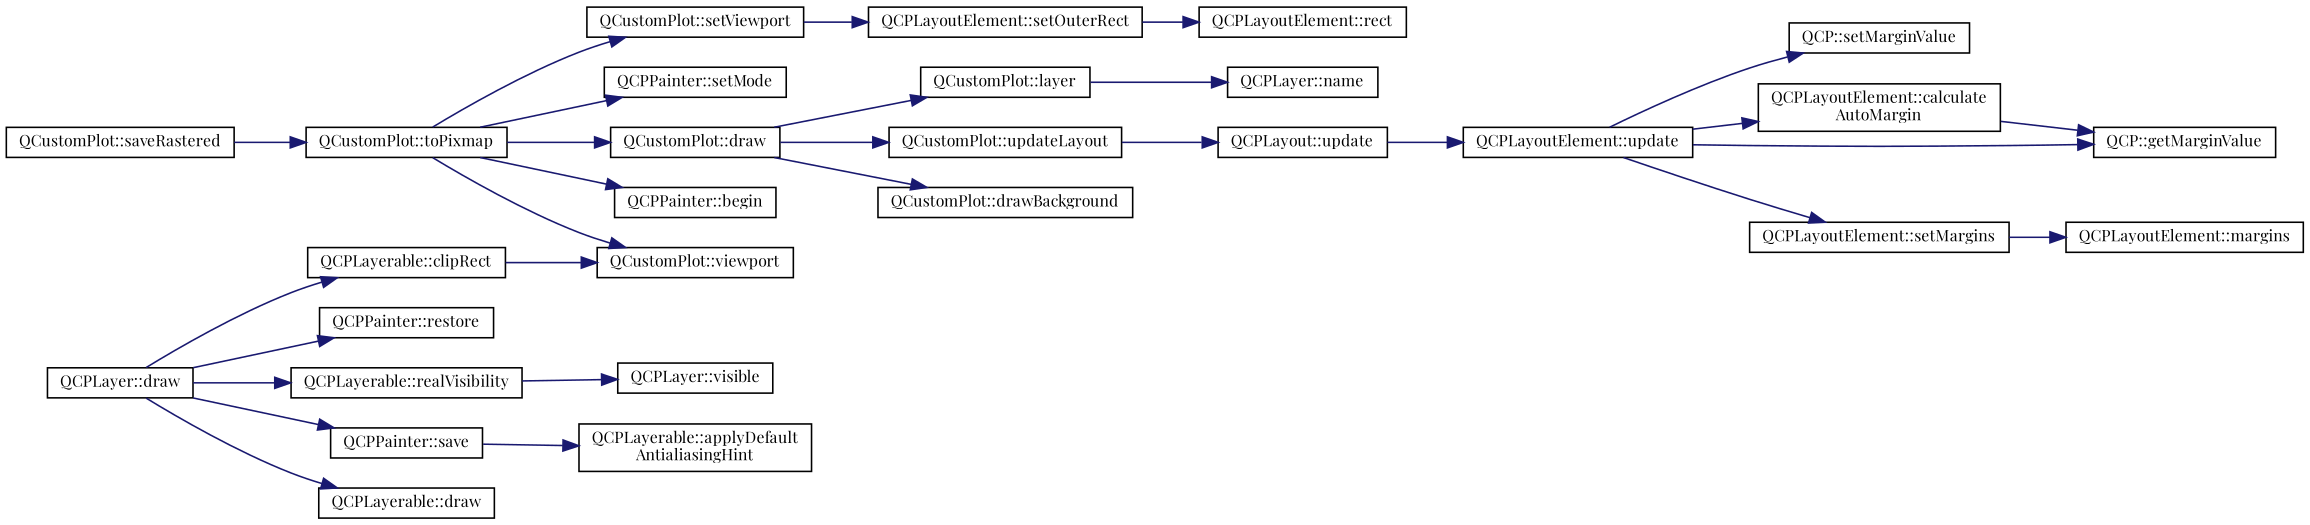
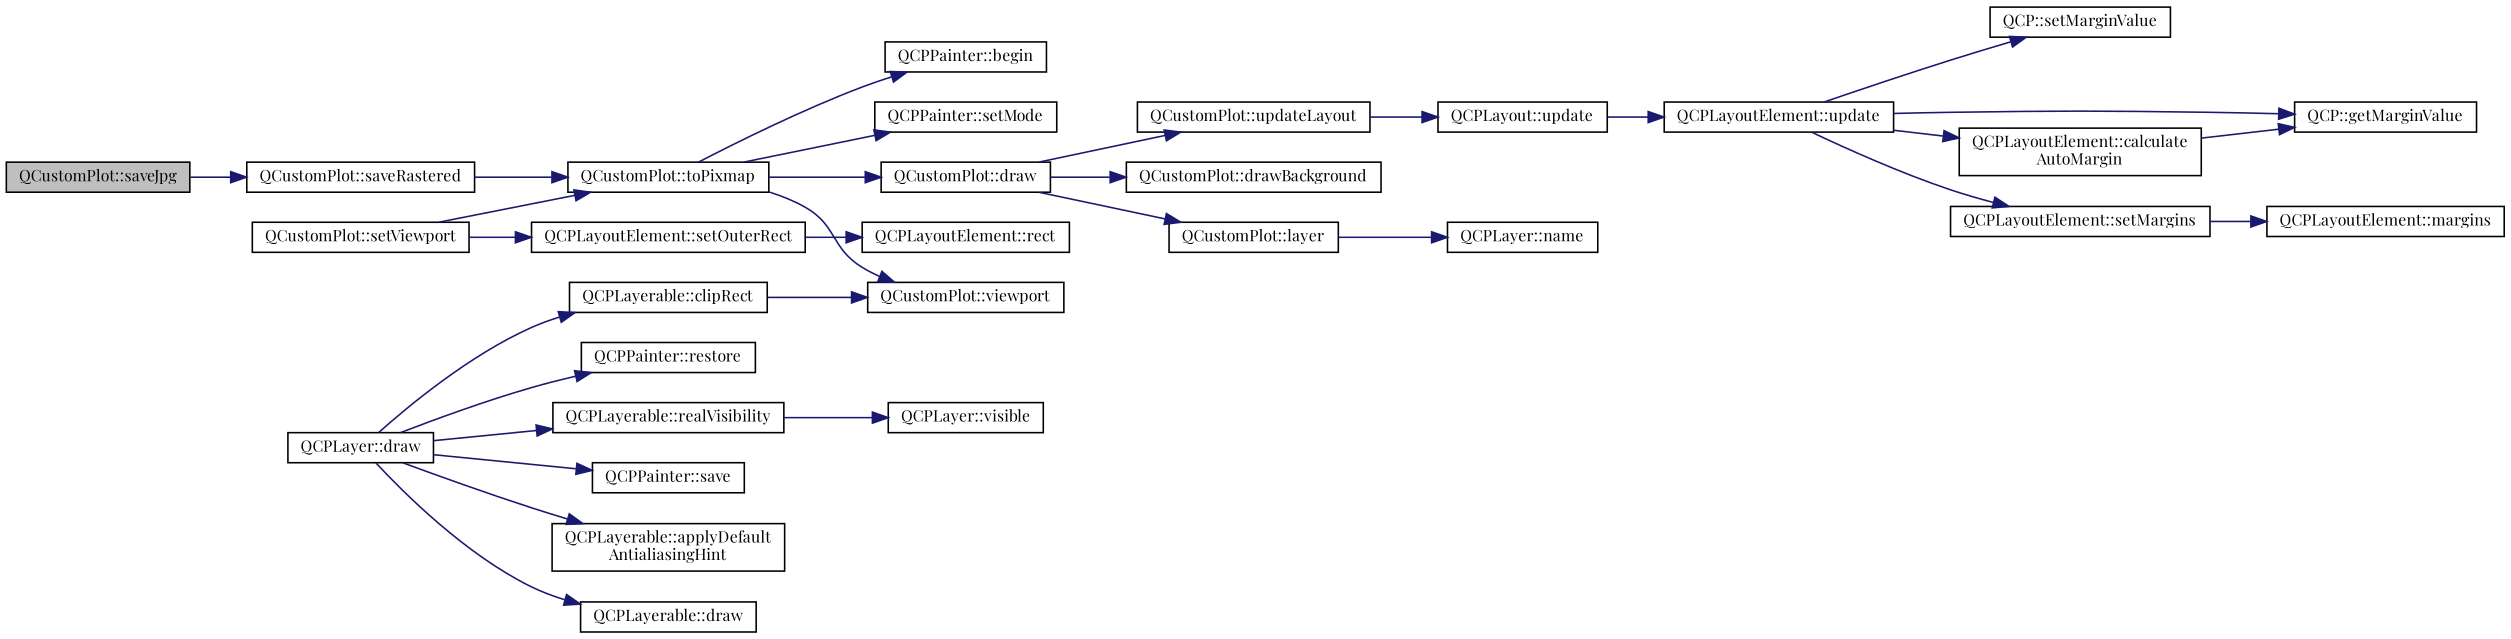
edge "QCustomPlot::toPixmap" -> "QCustomPlot::setViewport": reversed
node "QCustomPlot::saveJpg": added
edge "QCPPainter::save" -> "QCPLayerable::applyDefault AntialiasingHint": now "QCPLayer::draw" -> "QCPLayerable::applyDefault AntialiasingHint"
